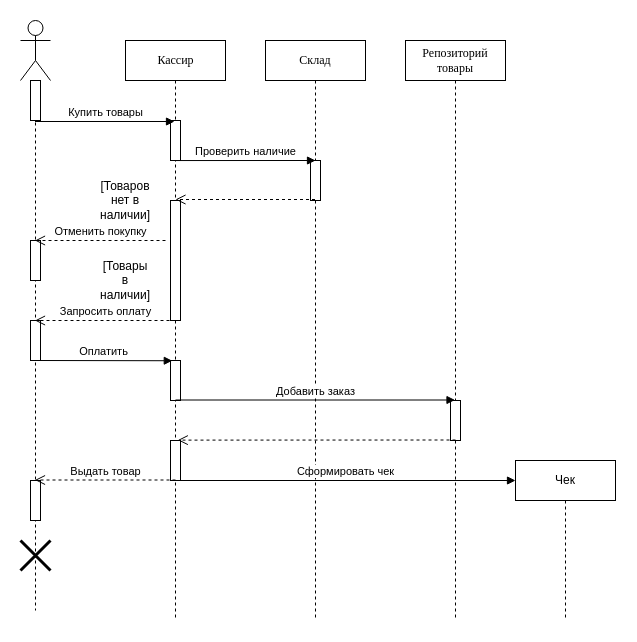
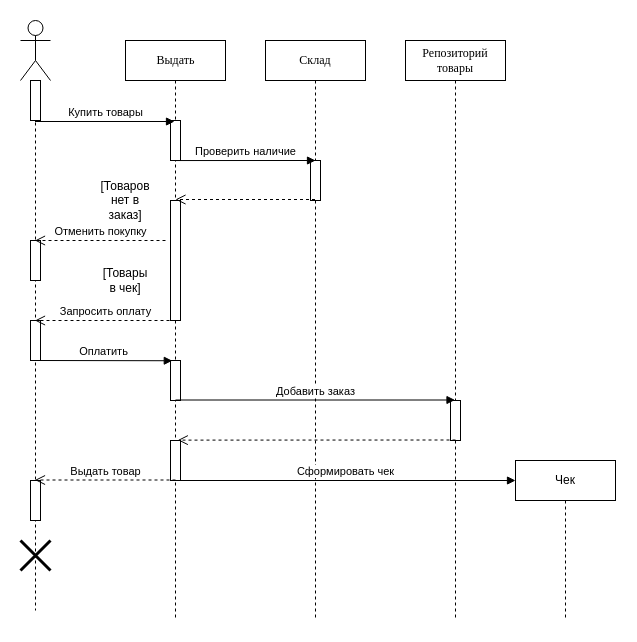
node "Кассир": label "Кассир" -> "Выдать"
node "[Товаров нет в наличии]": label "[Товаров нет в наличии]" -> "[Товаров нет в заказ]"
node "[Товары в наличии]": label "[Товары в наличии]" -> "[Товары в чек]"
